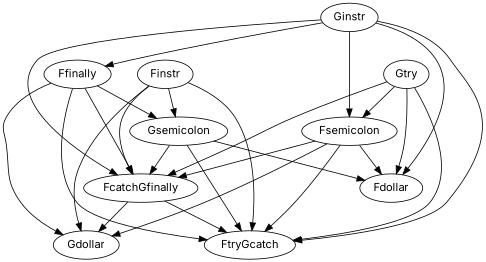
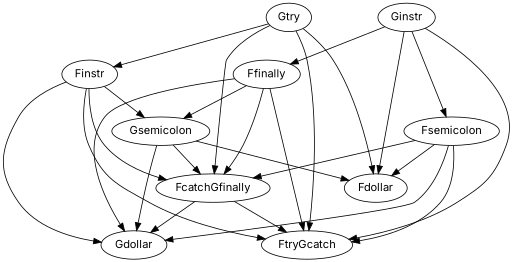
edge "Ginstr" -> "FcatchGfinally": removed
edge "Gtry" -> "Fsemicolon": now "Gtry" -> "Finstr"
edge "Gsemicolon" -> "FtryGcatch": now "Gsemicolon" -> "Gdollar"
